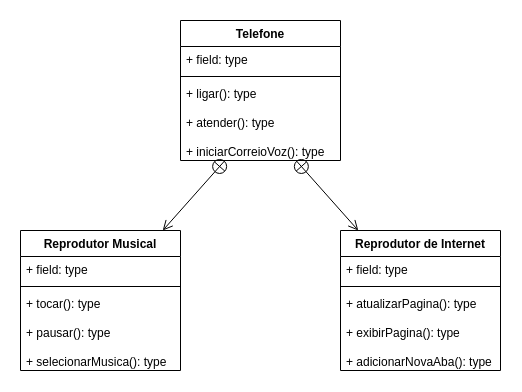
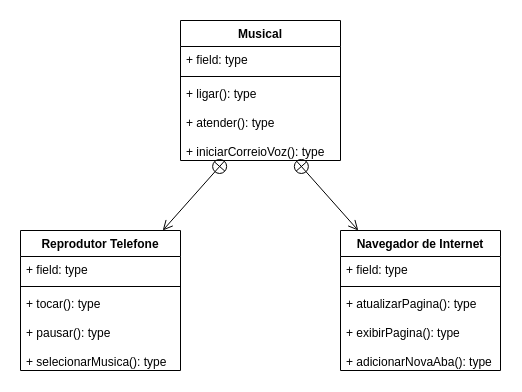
node "Telefone": label "Telefone" -> "Musical"
node "Reprodutor Musical": label "Reprodutor Musical" -> "Reprodutor Telefone"
node "Reprodutor de Internet": label "Reprodutor de Internet" -> "Navegador de Internet"
